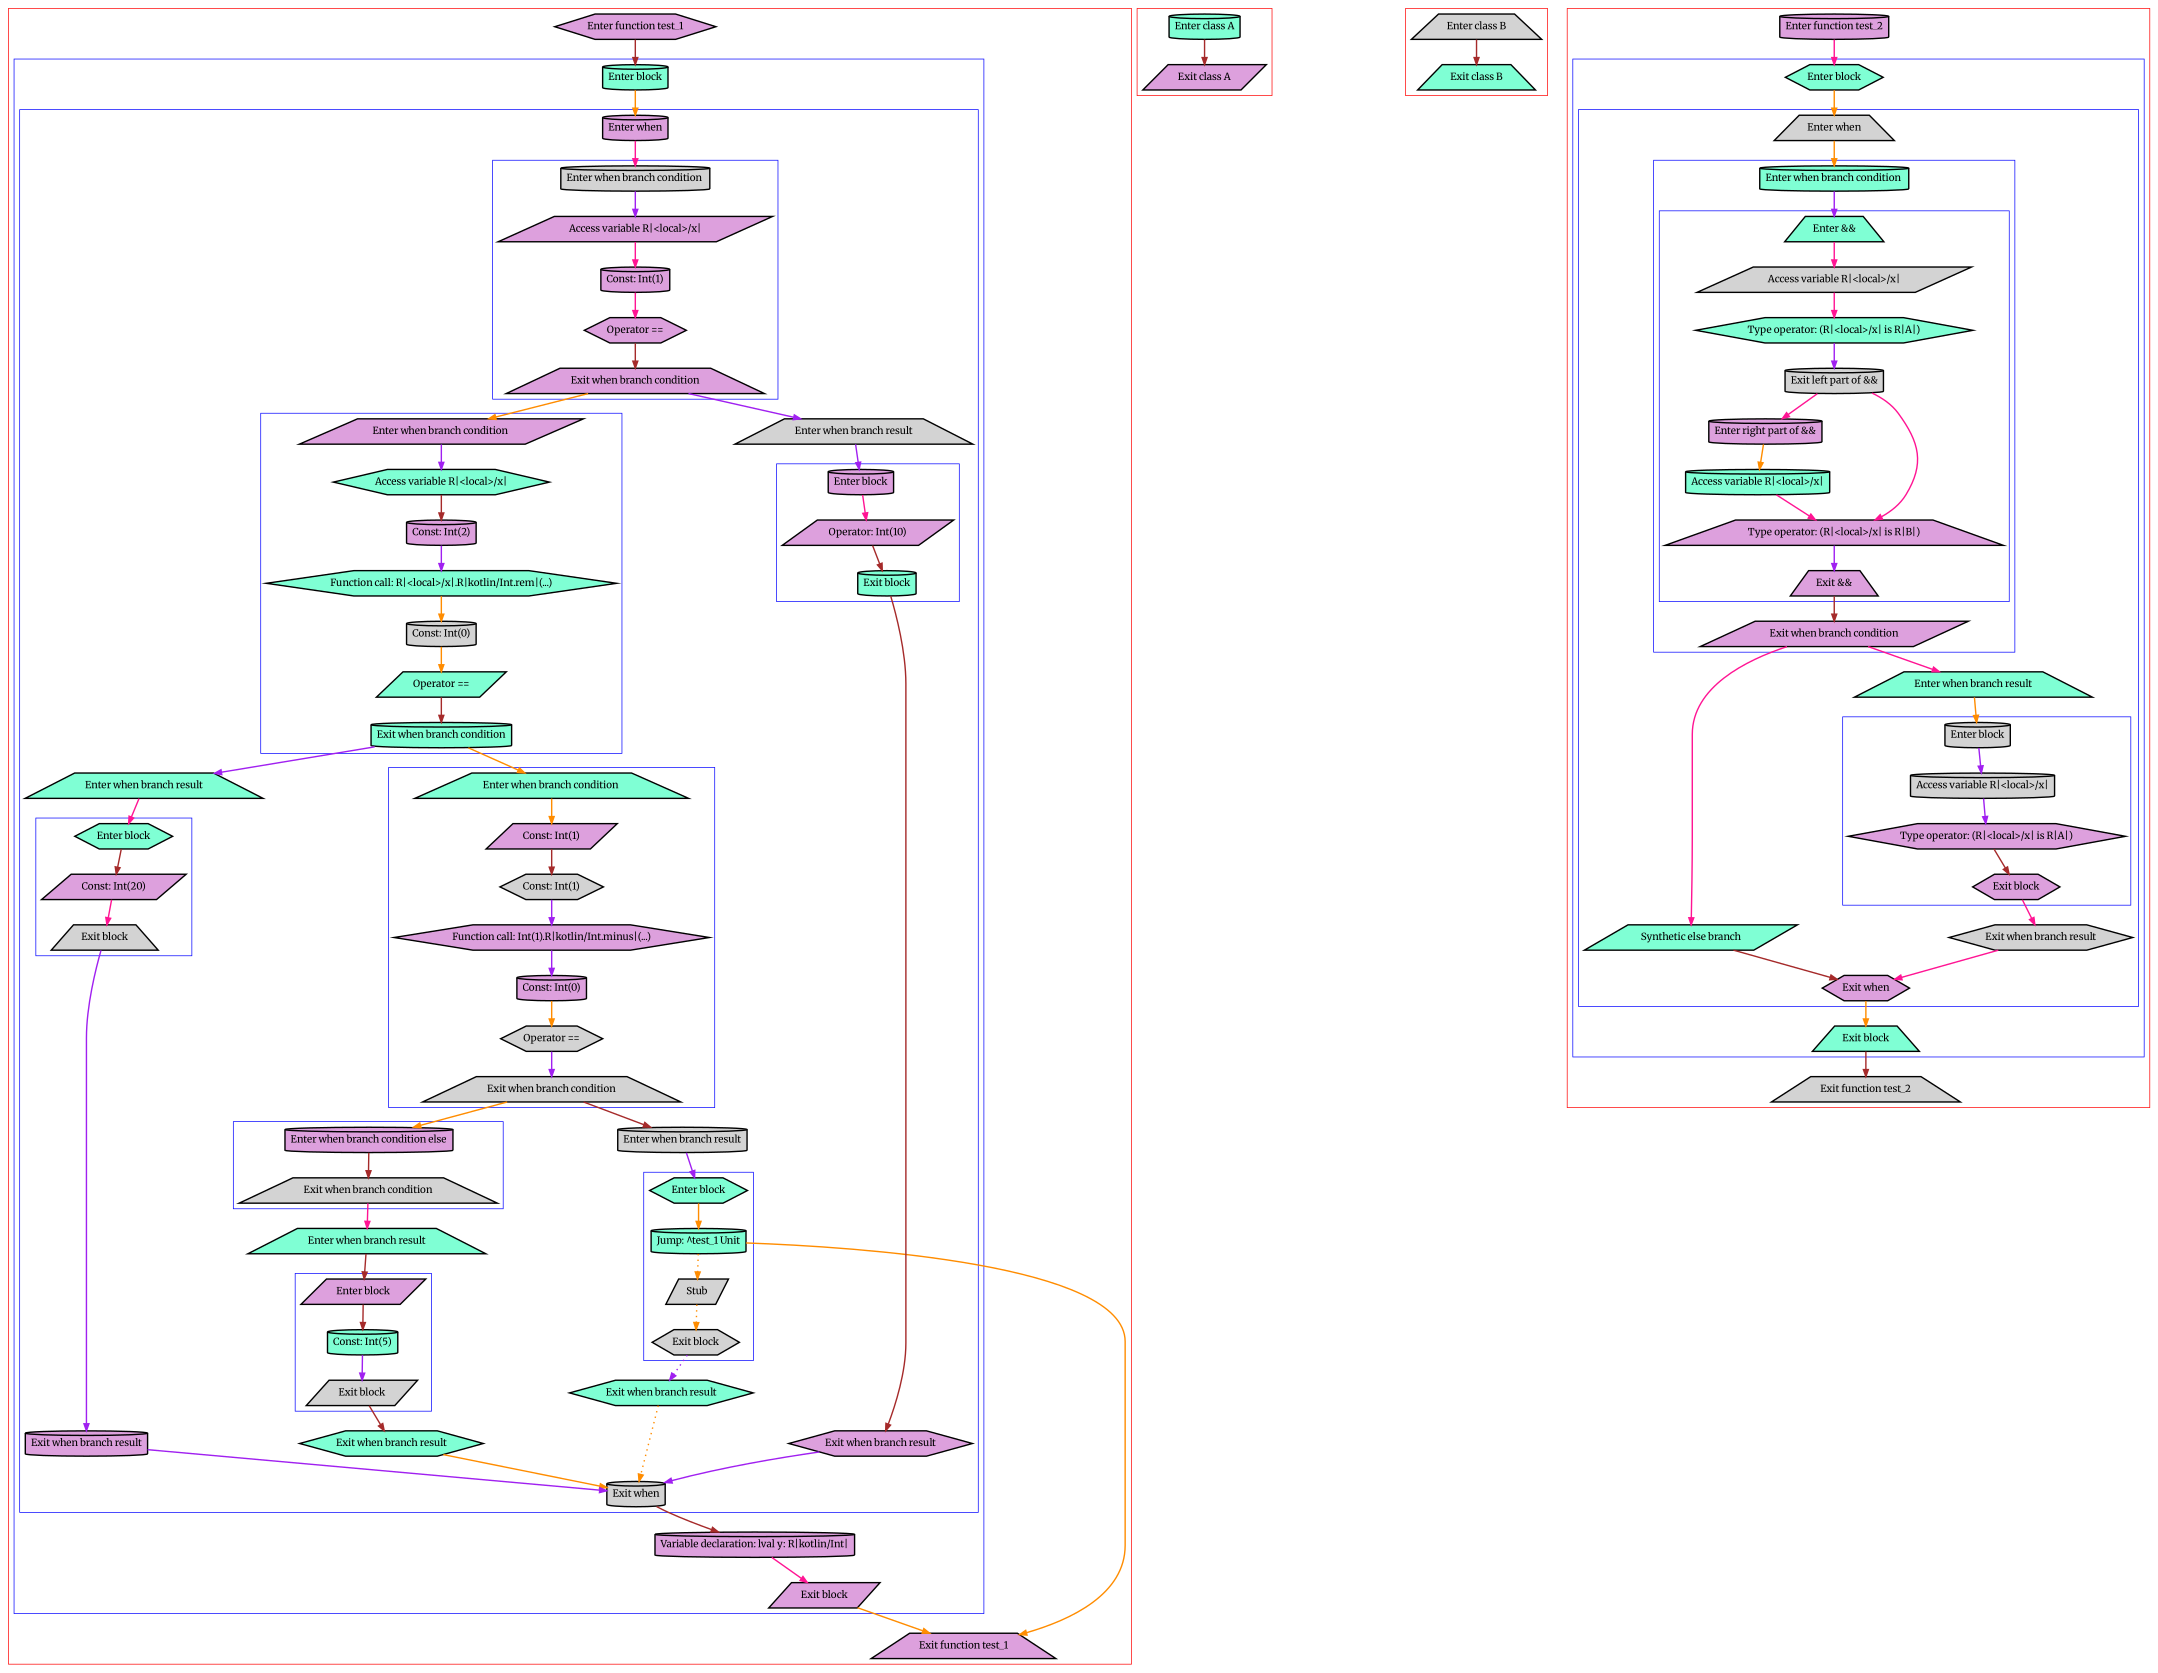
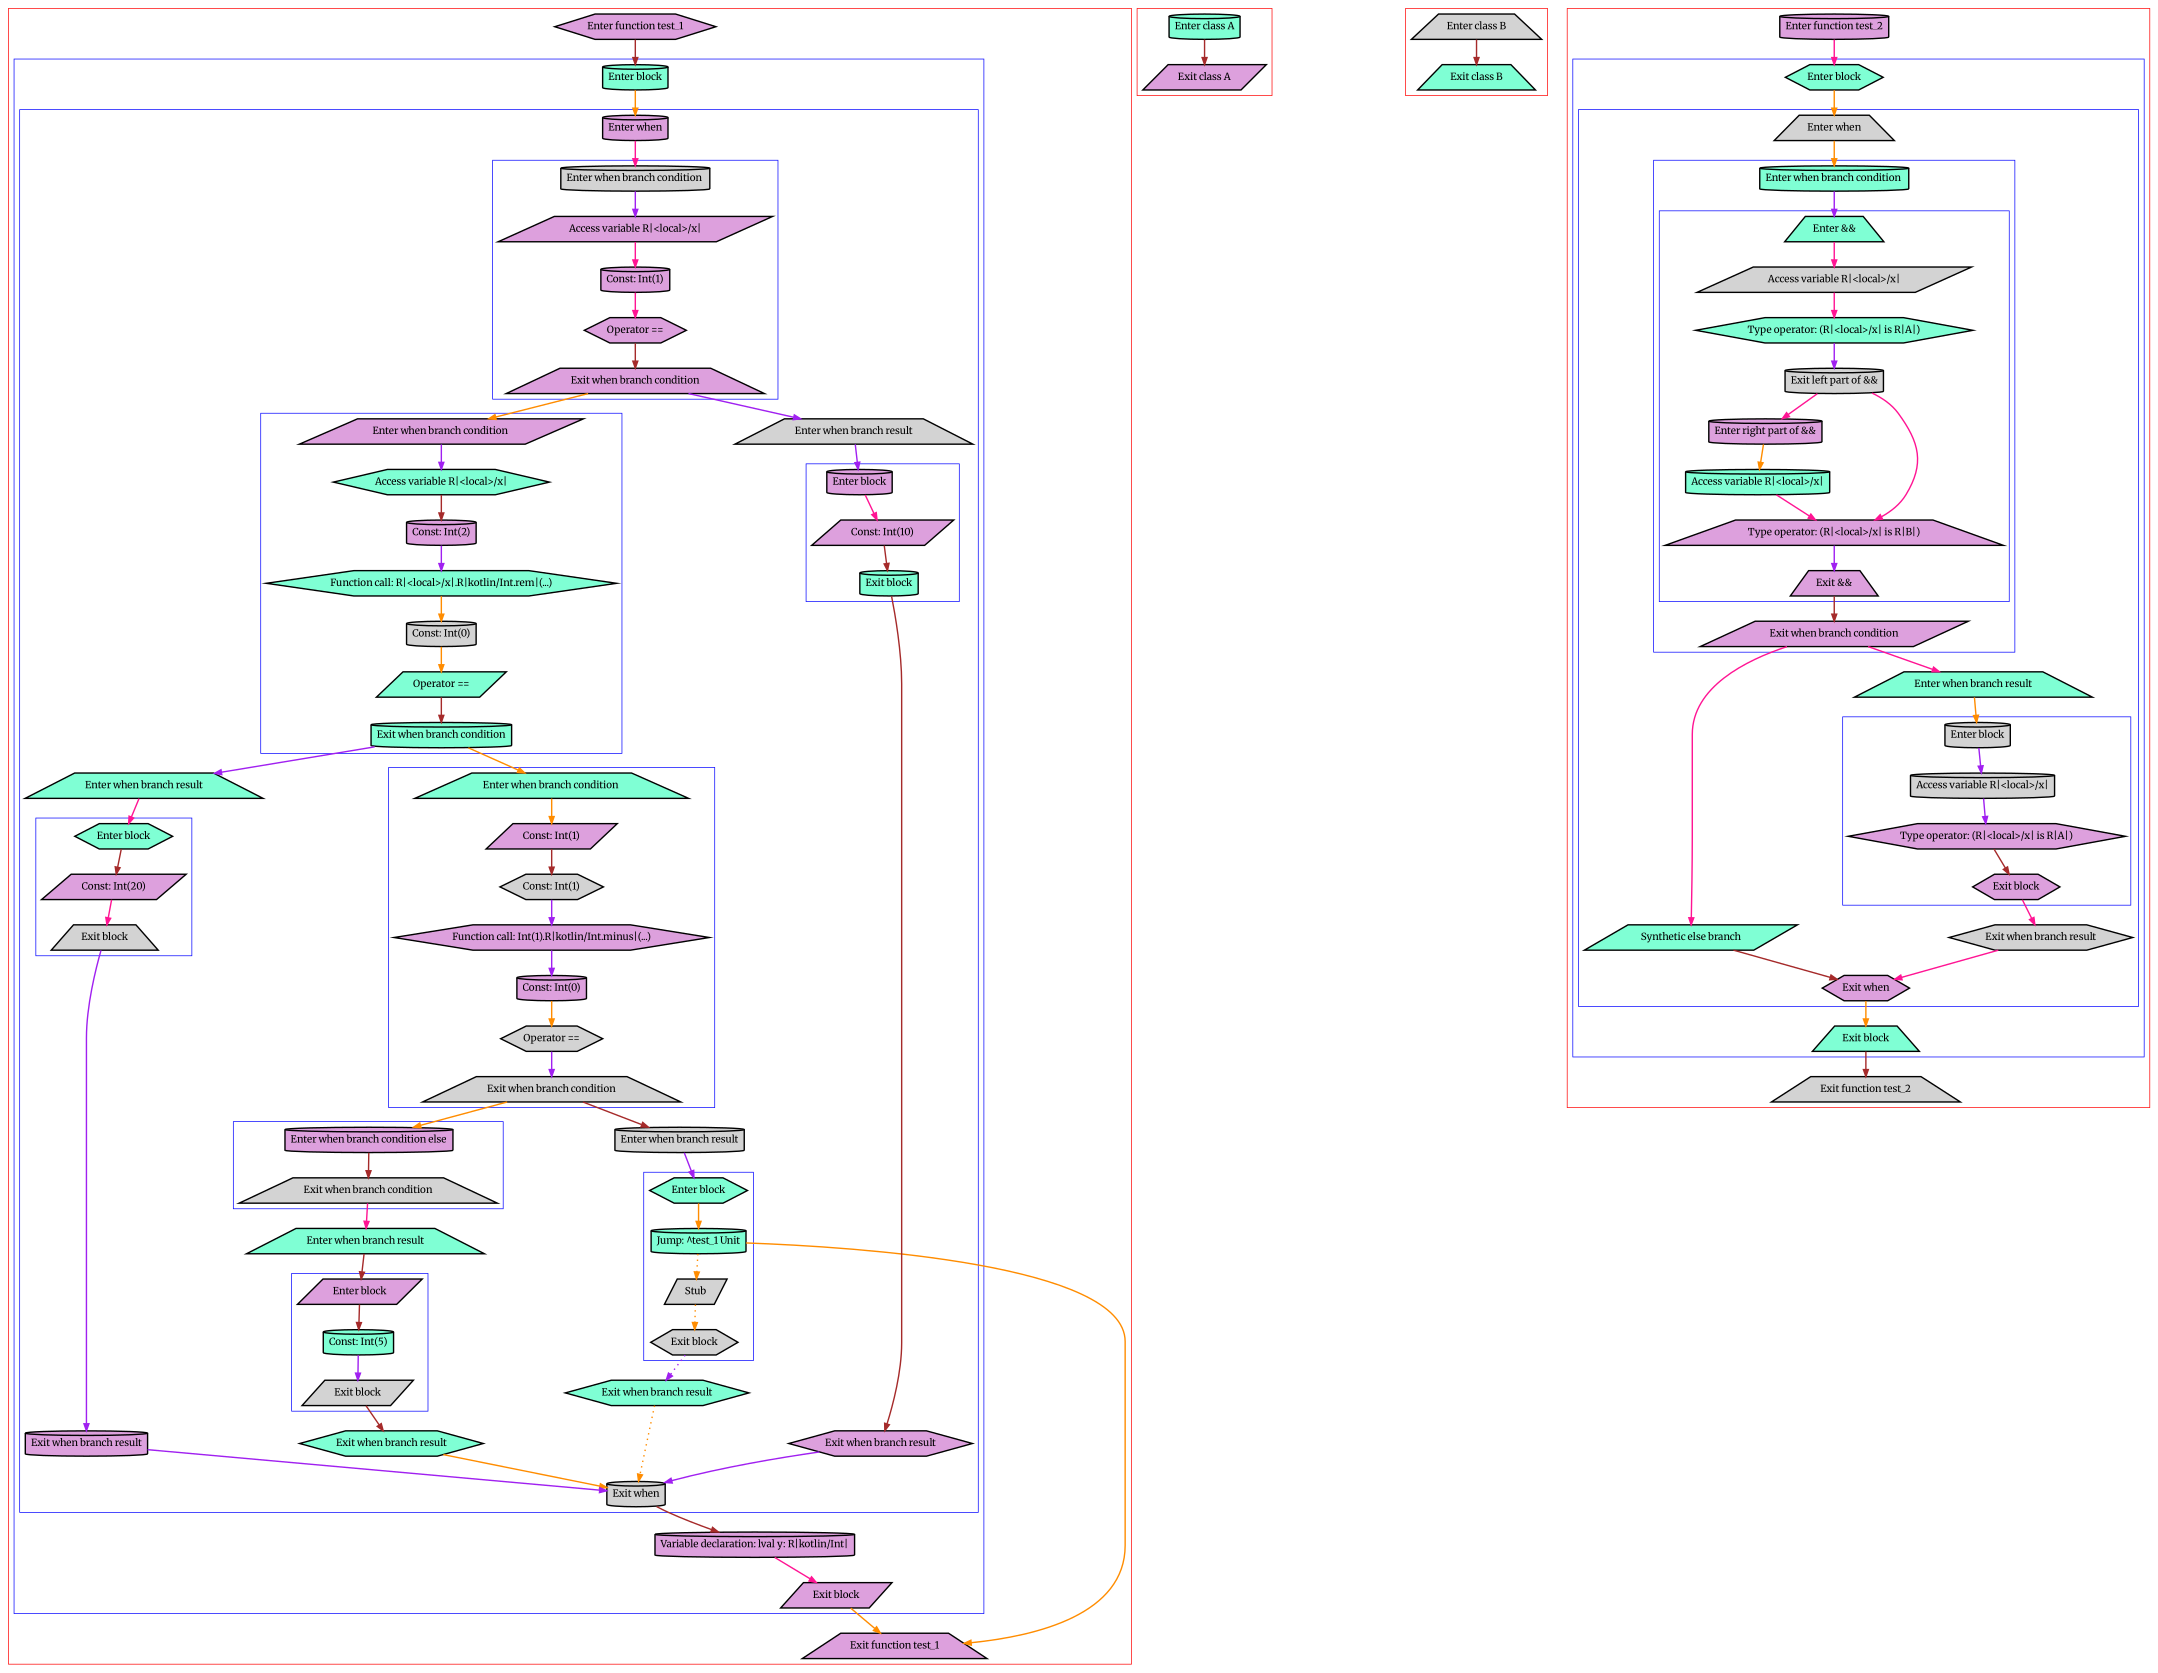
node "Operator: Int(10)": label "Operator: Int(10)" -> "Const: Int(10)"
